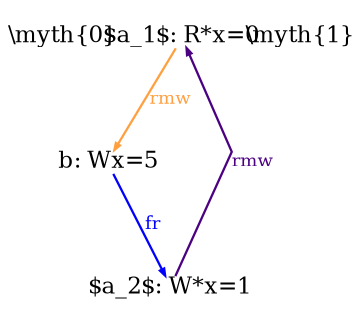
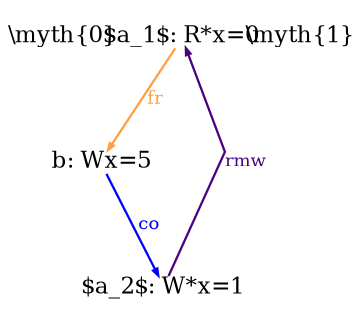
edge "$a_1$: R*x=0" -> "b: Wx=5": label "rmw" -> "fr"
edge "b: Wx=5" -> "$a_2$: W*x=1": label "fr" -> "co"
